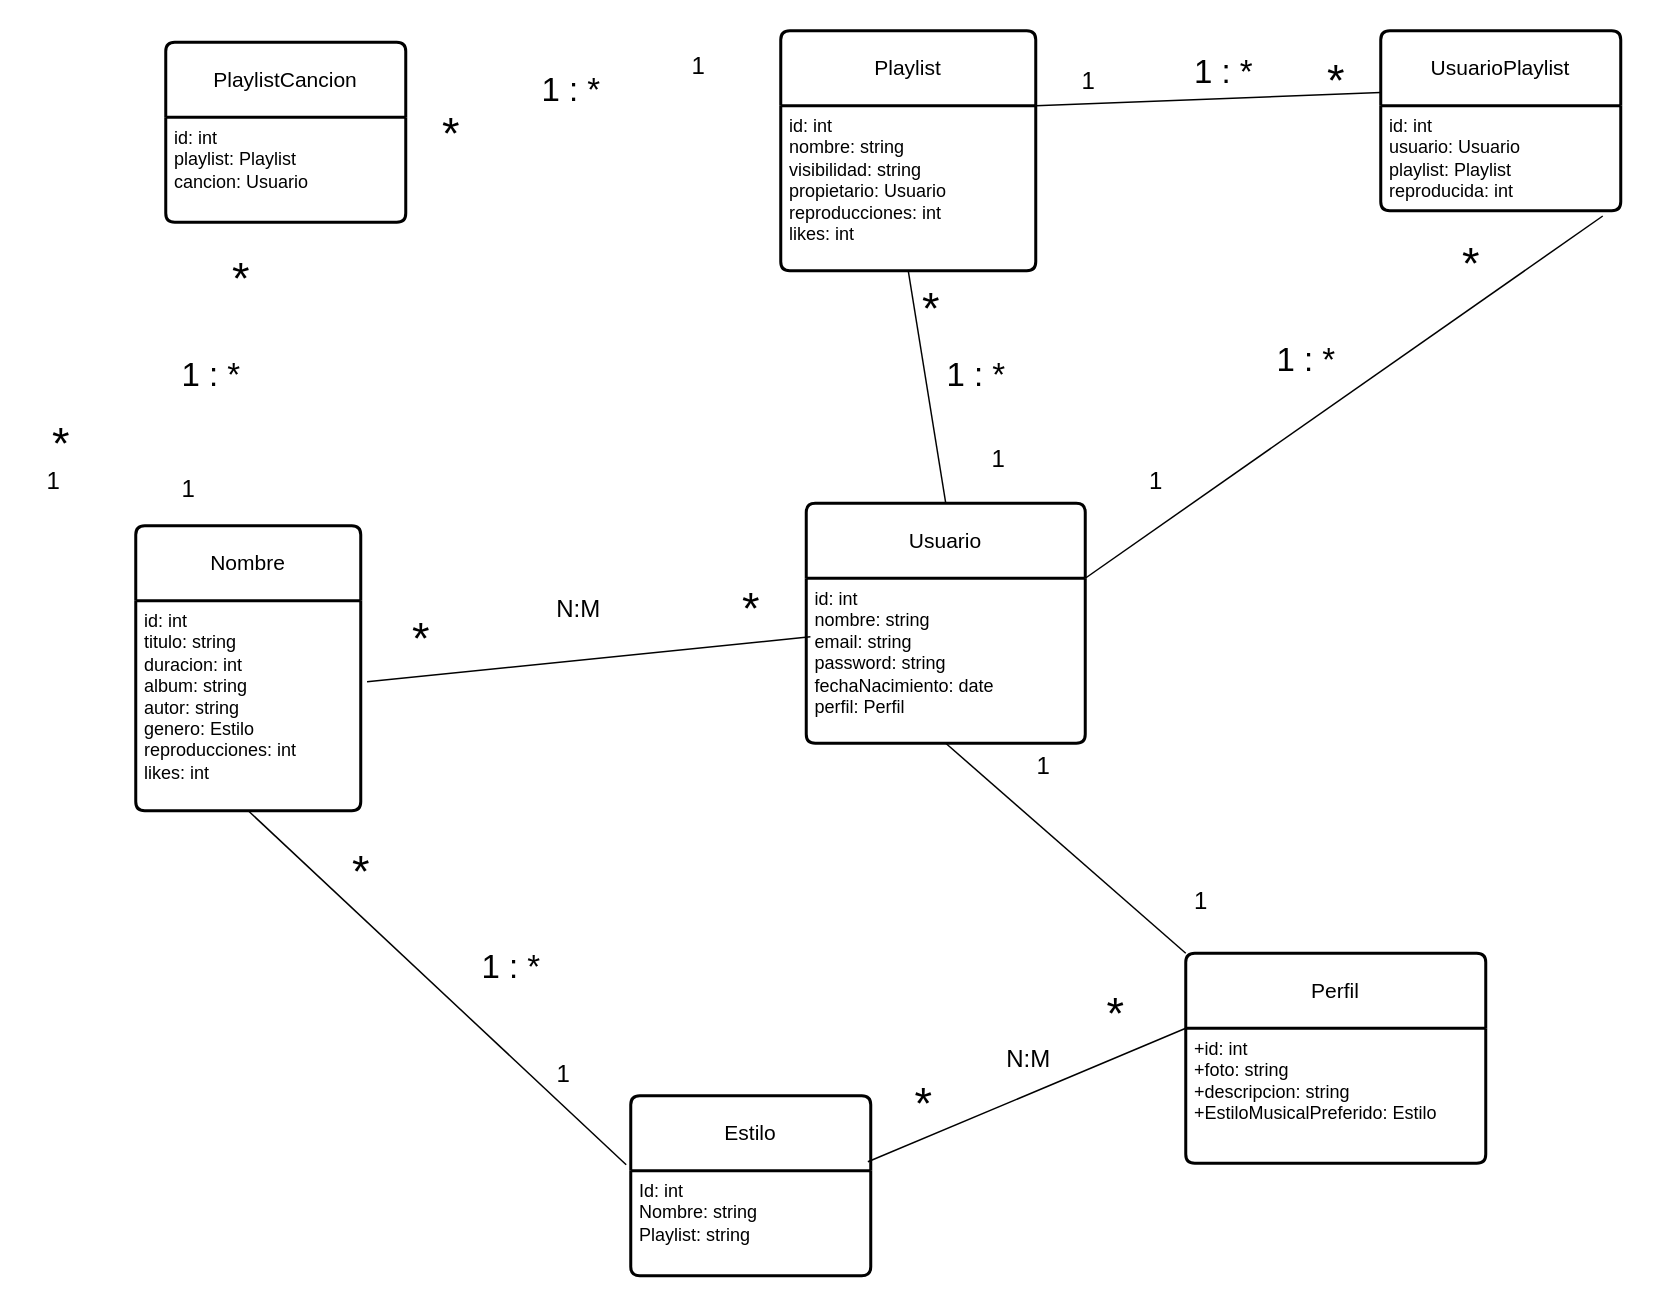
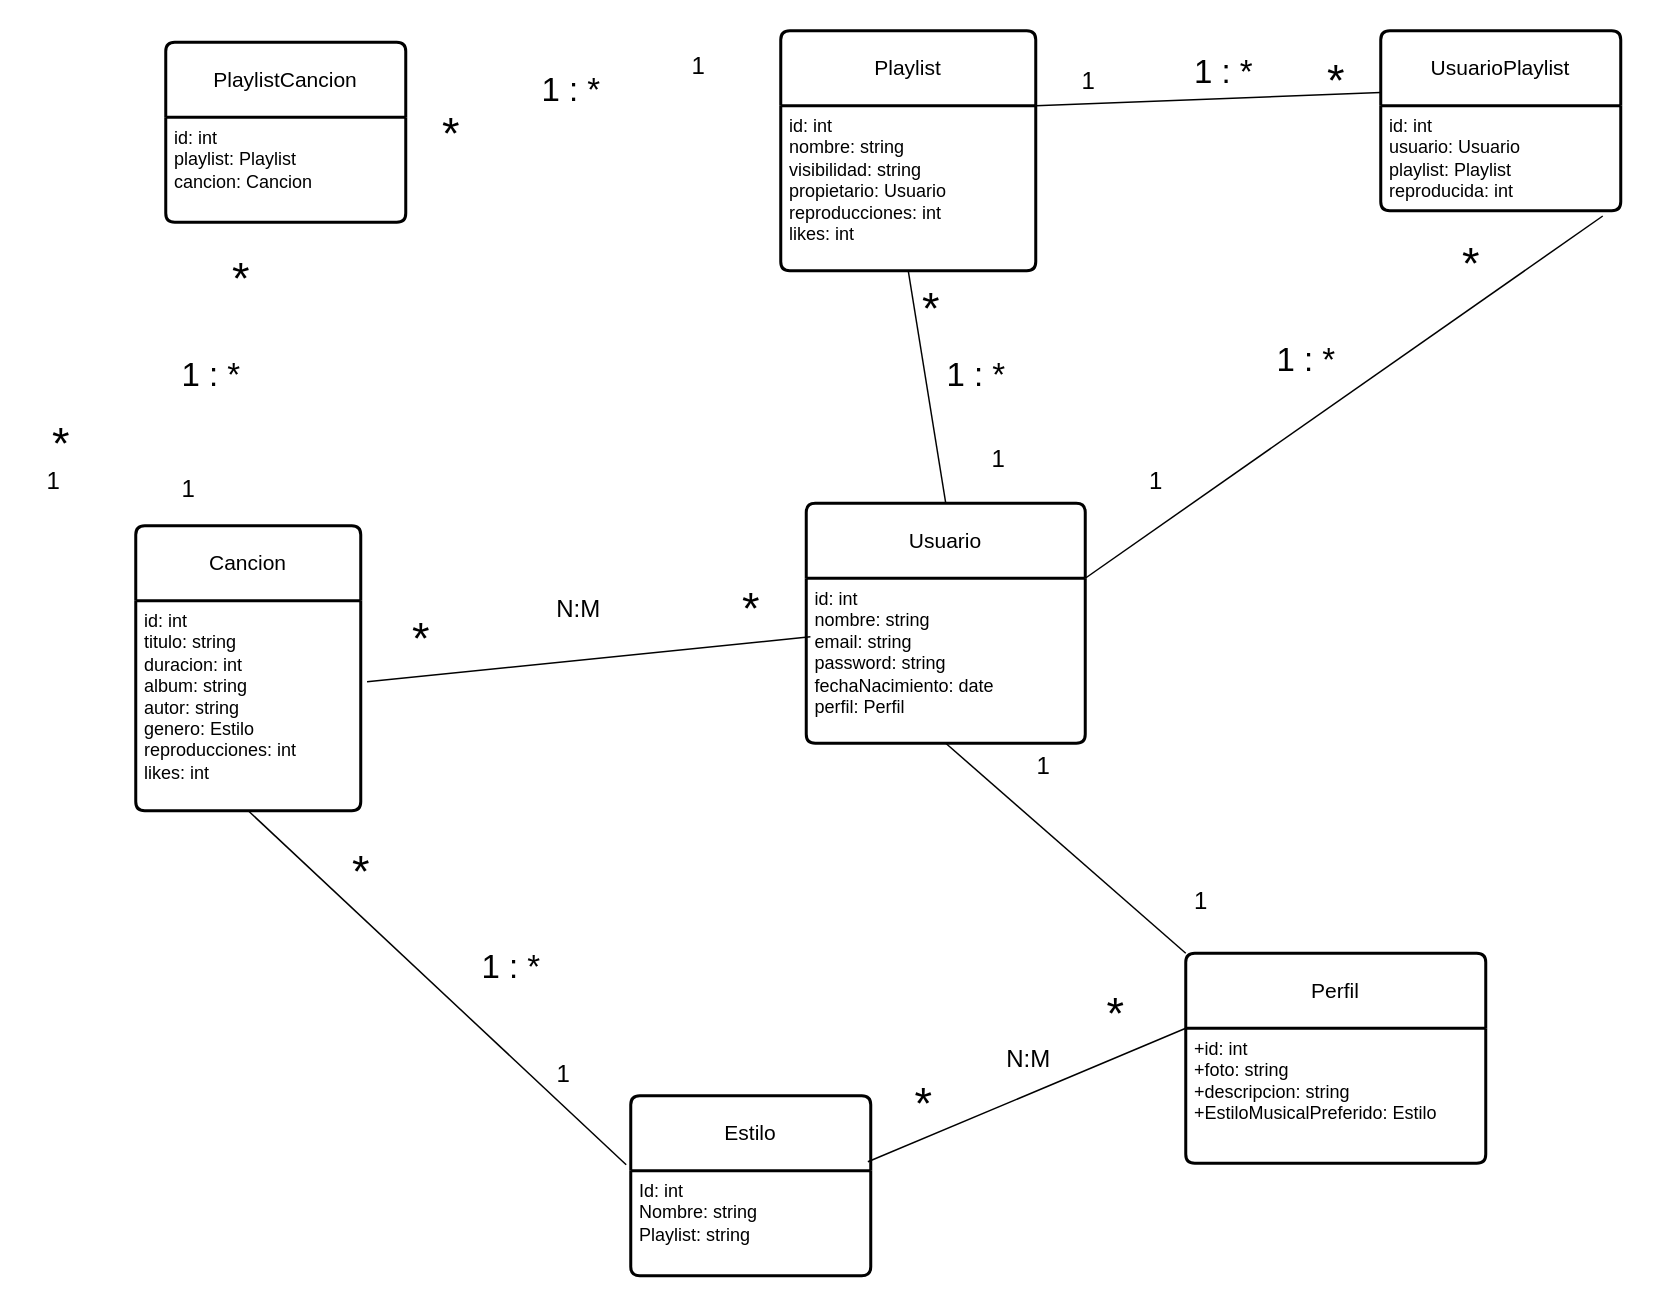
node "id: int playlist: Playlist cancion: Usuario": label "id: int playlist: Playlist cancion: Usuario" -> "id: int playlist: Playlist cancion: Cancion"
node "Nombre": label "Nombre" -> "Cancion"
